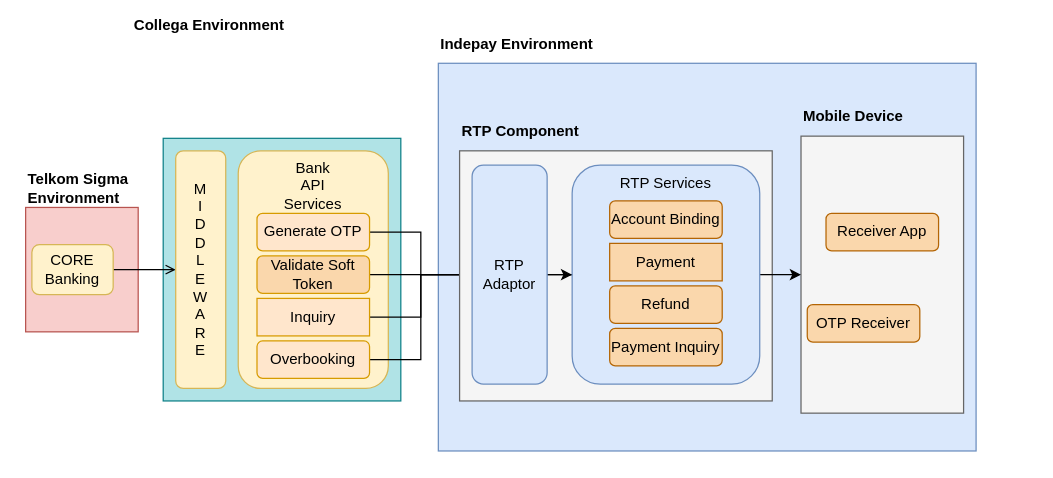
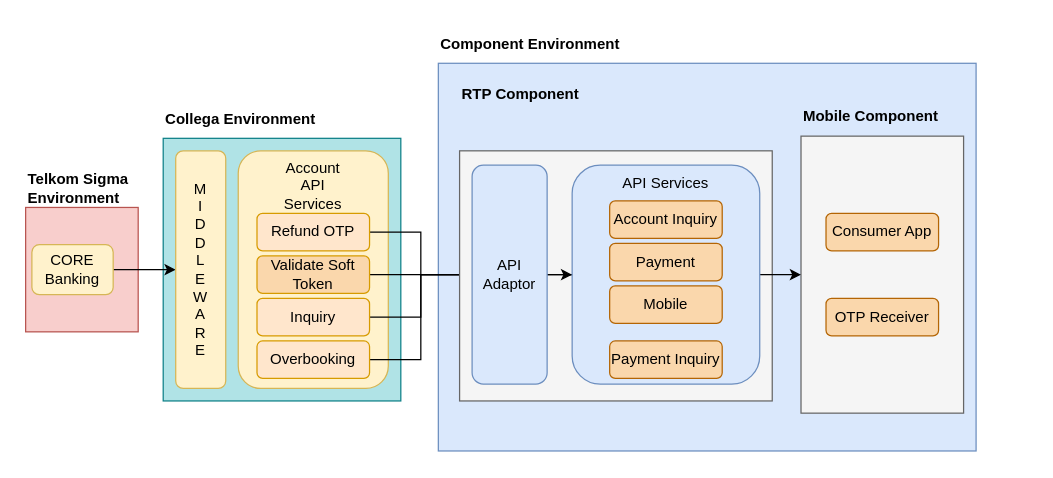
node "Collega Environment": moved (244, 26) -> (276, 119)
node "Indepay Environment": label "Indepay Environment" -> "Component Environment"
node "Mobile Device": label "Mobile Device" -> "Mobile Component"
node "RTP Component": moved (572, 132) -> (572, 94)
node "RTP Services": label "RTP Services" -> "API Services"
node "Bank API Services": label "Bank API Services" -> "Account API Services"
node "Account Binding": label "Account Binding" -> "Account Inquiry"
node "Generate OTP": label "Generate OTP" -> "Refund OTP"
node "Receiver App": label "Receiver App" -> "Consumer App"
node "Payment": shape rectangle -> rounded rectangle
edge "CORE Banking" -> "M I D D L E W A R E": arrowhead open -> classic
node "RTP Adaptor": label "RTP Adaptor" -> "API Adaptor"
node "Refund": label "Refund" -> "Mobile"
node "Inquiry": shape rectangle -> rounded rectangle
node "OTP Receiver": moved (863, 323) -> (882, 317)
node "Payment Inquiry": moved (666, 347) -> (666, 359)
